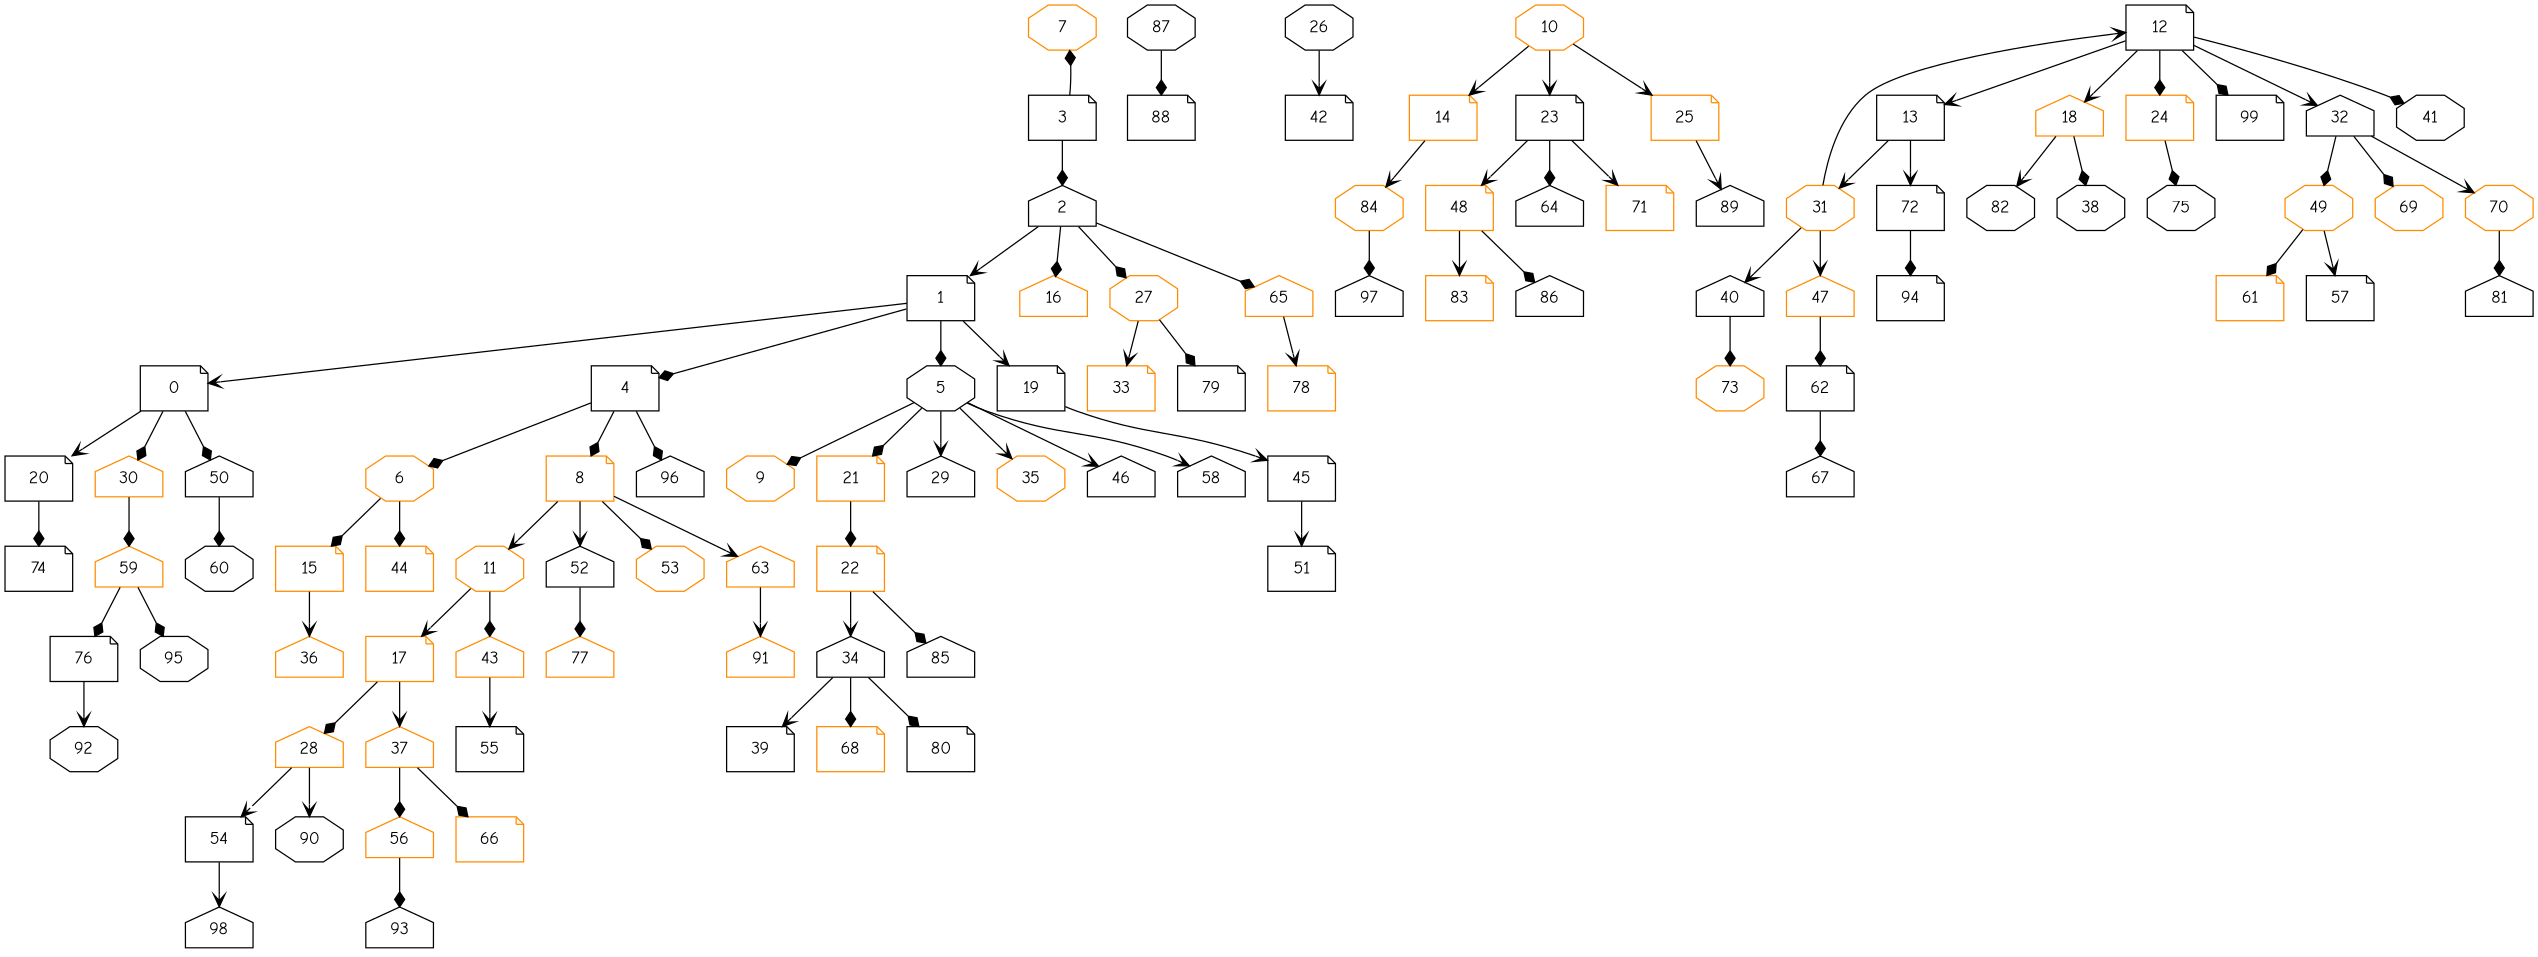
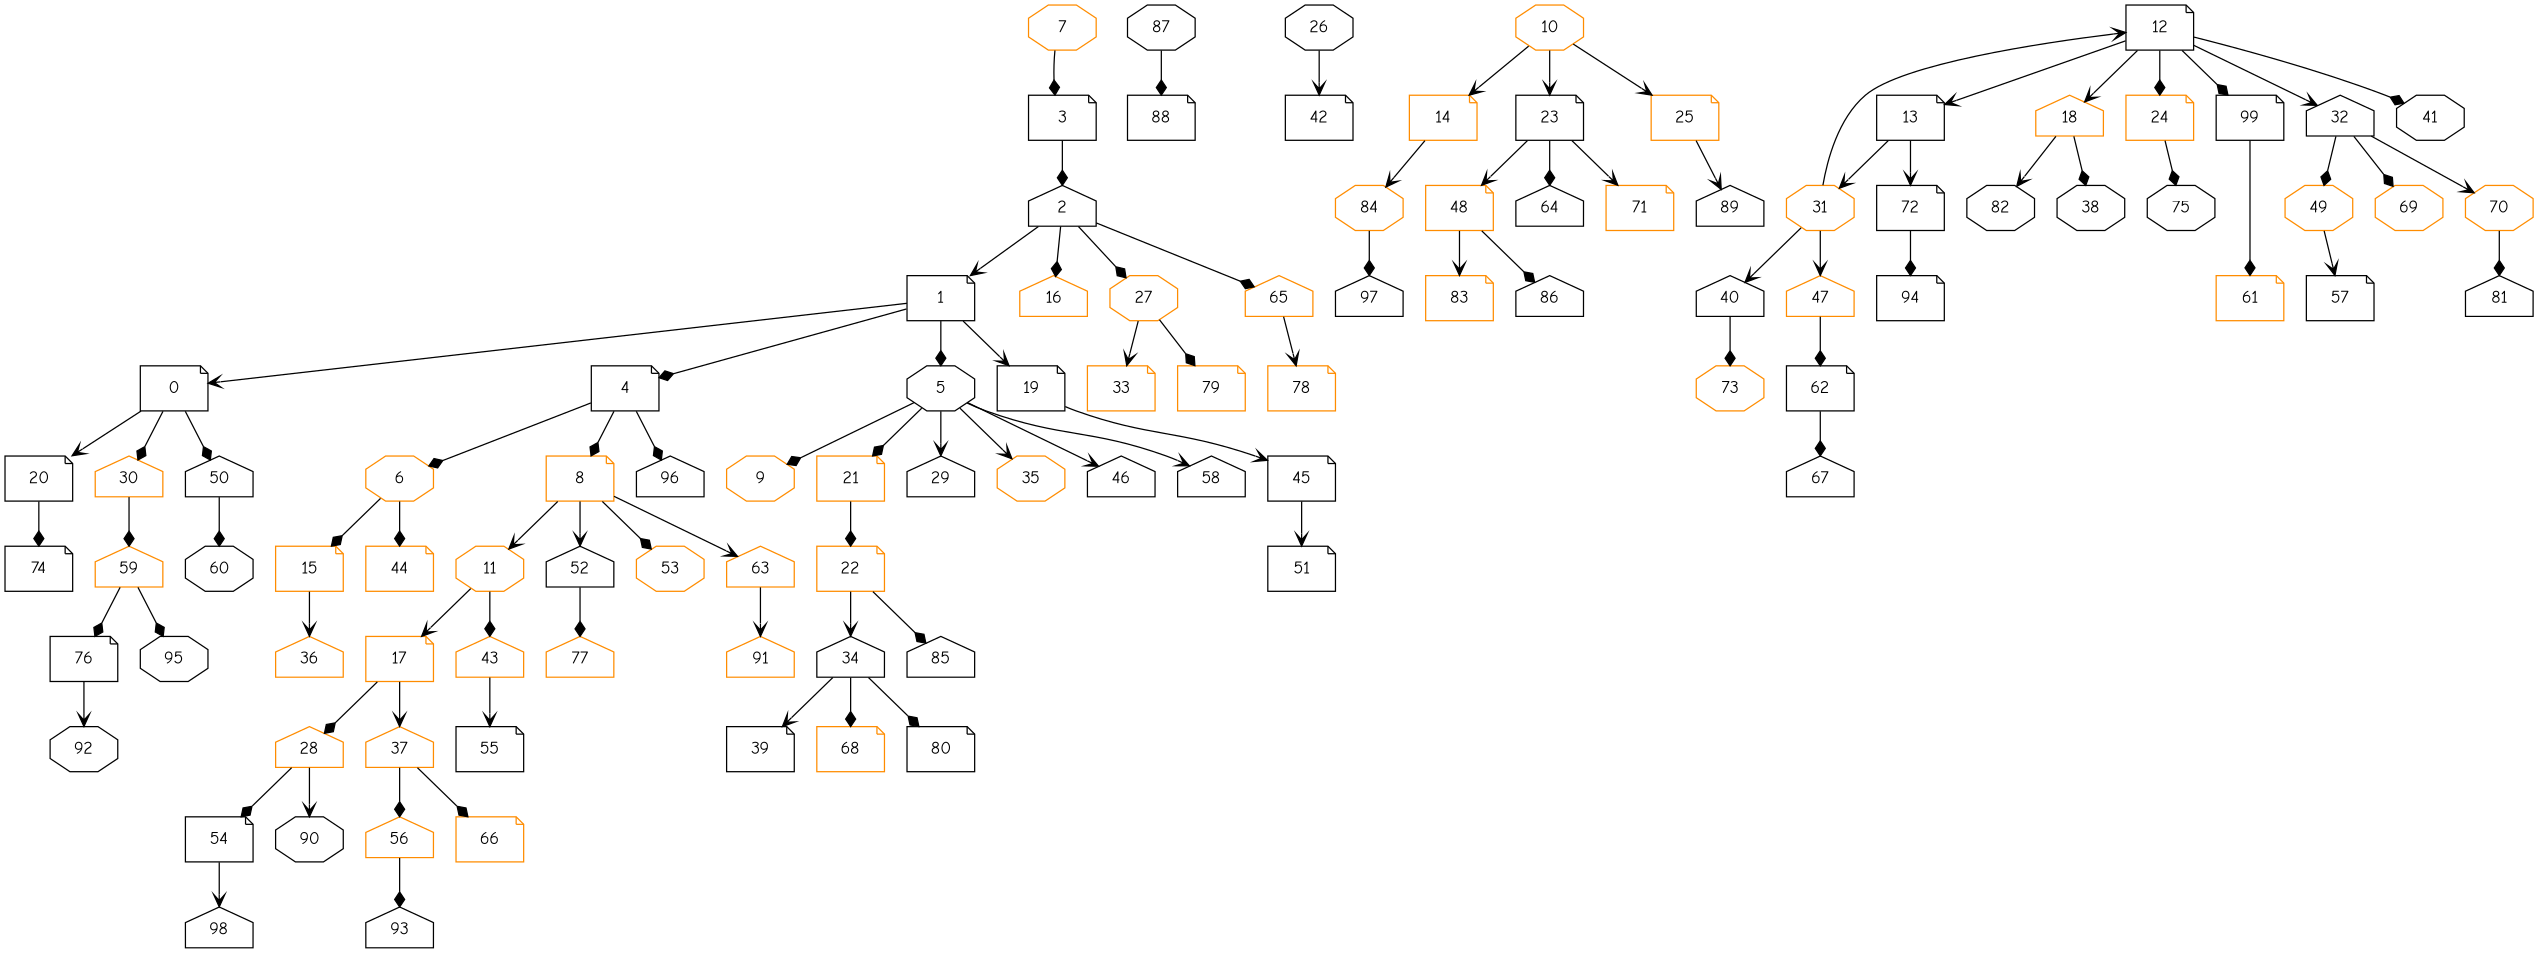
edge "3" -> "7": reversed
edge "49" -> "61": now "99" -> "61"
node "79": color black -> darkorange
edge "28" -> "54": arrowhead vee -> diamond
